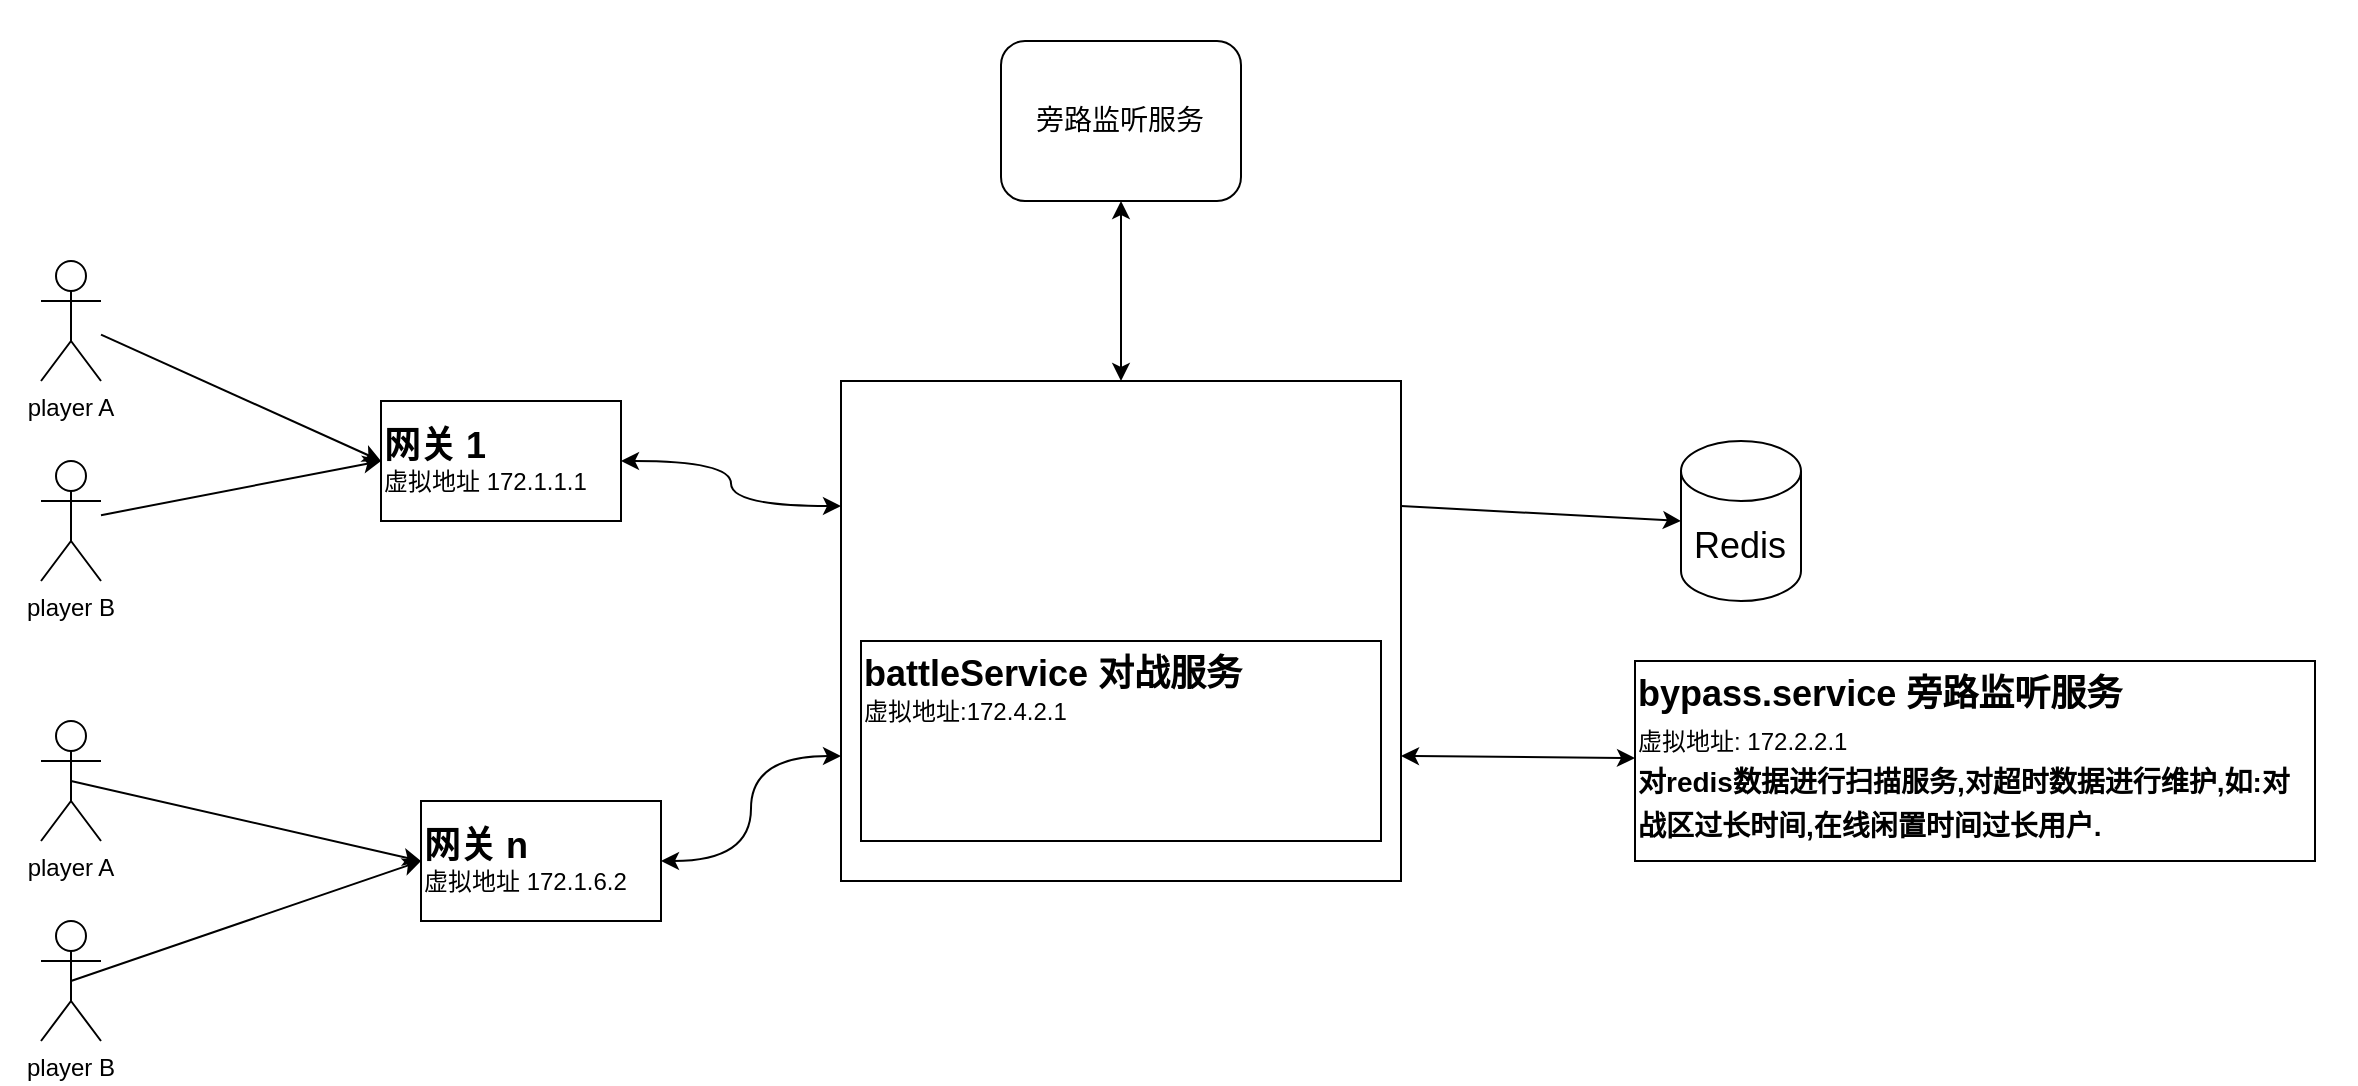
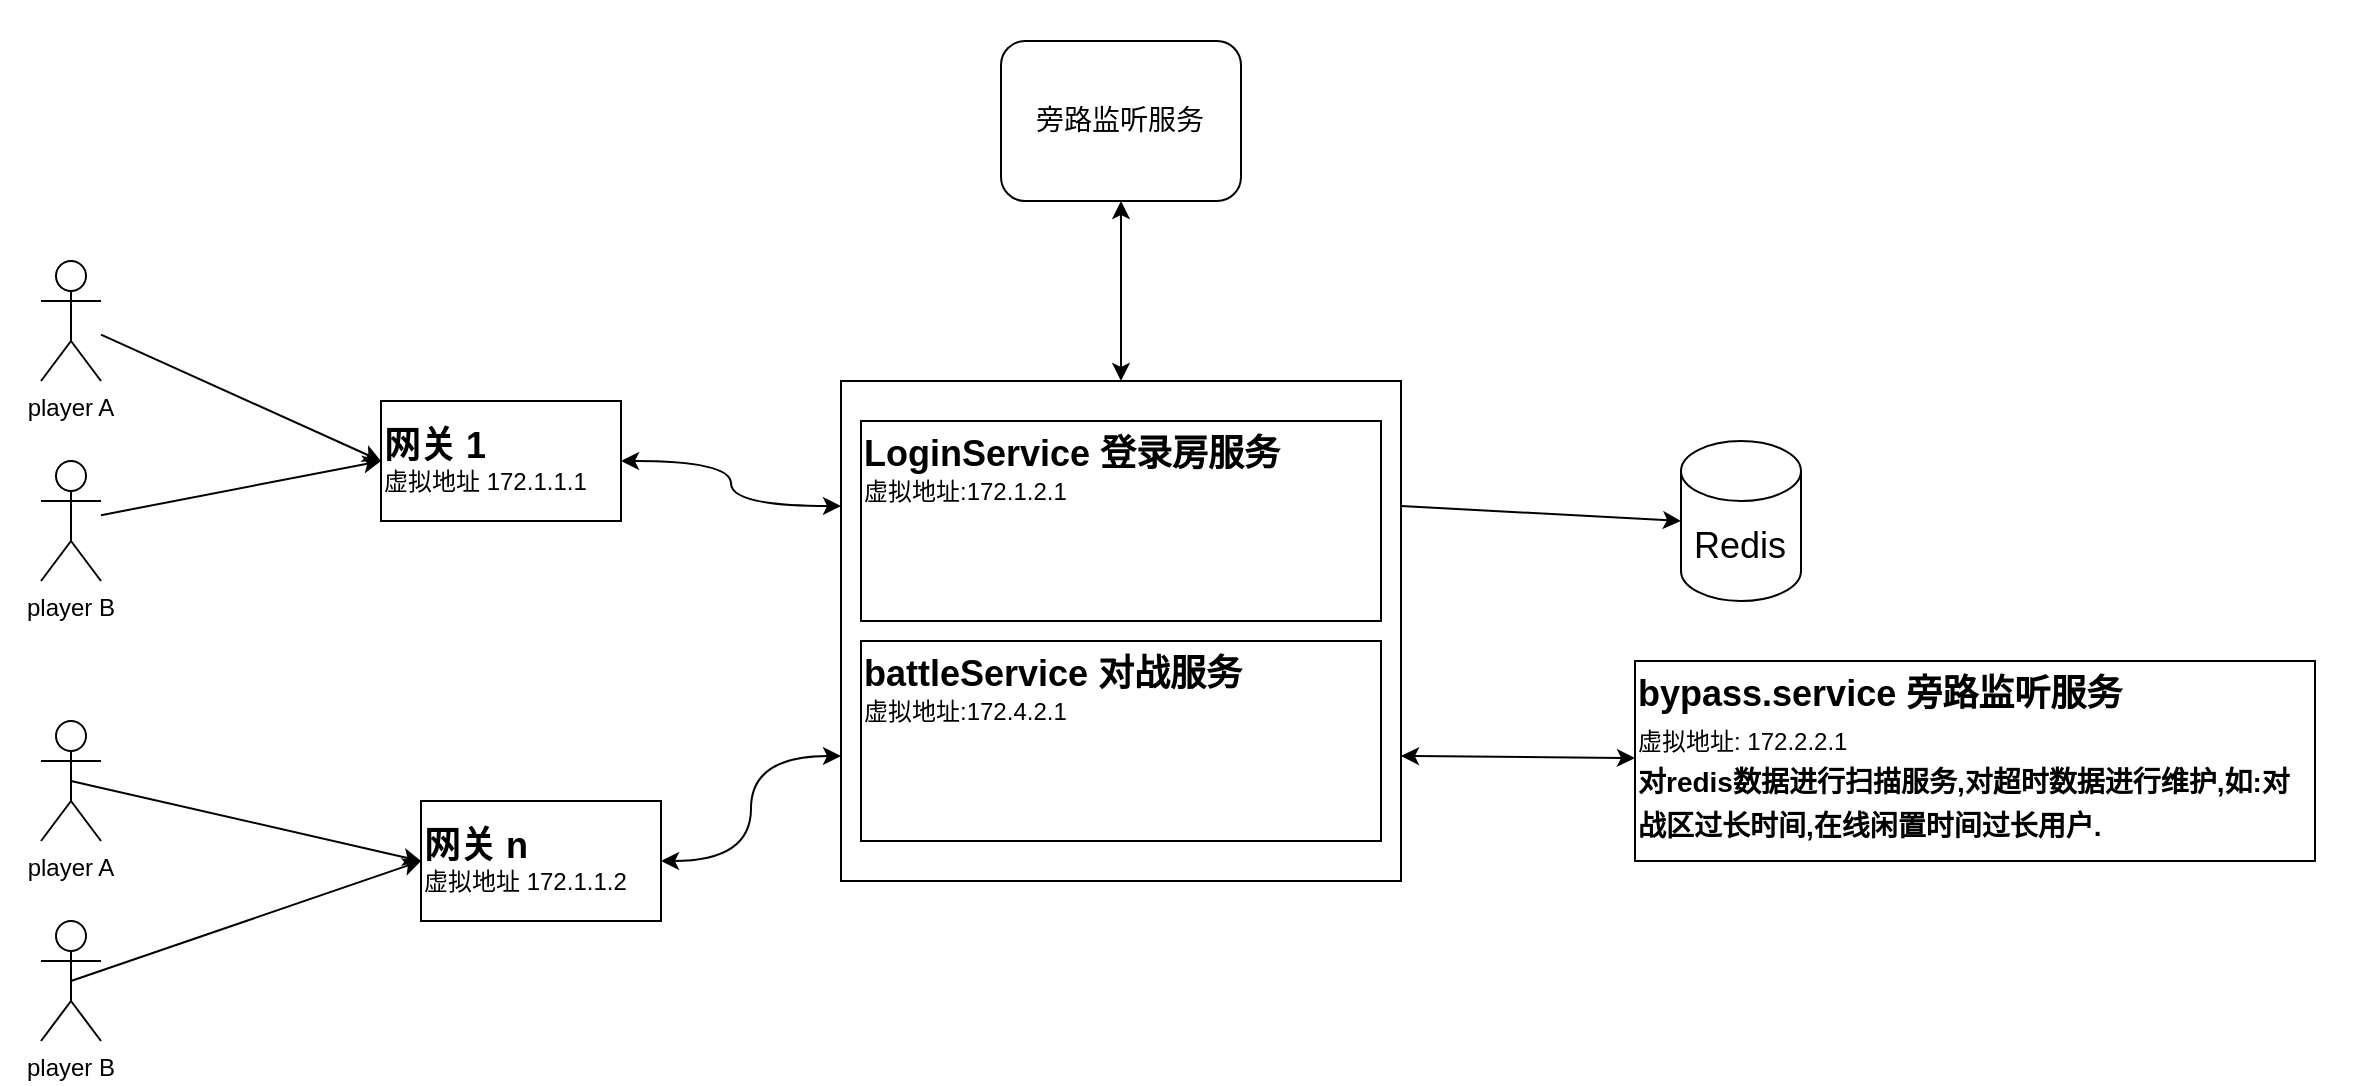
node "LoginService 登录房服务 虚拟地址:172.1.2.1": added
node "网关 n 虚拟地址 172.1.6.2": label "网关 n 虚拟地址 172.1.6.2" -> "网关 n 虚拟地址 172.1.1.2"
